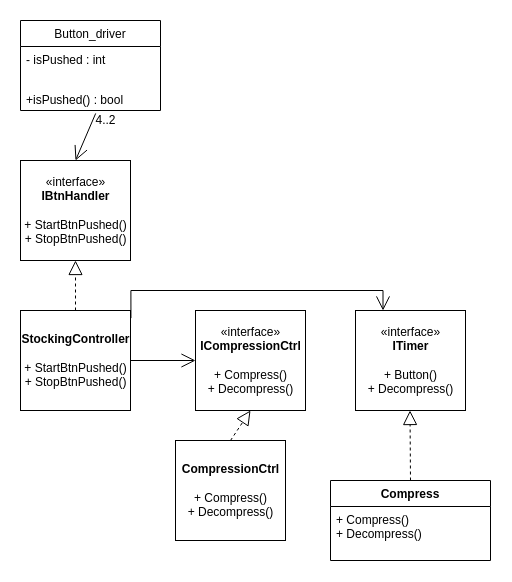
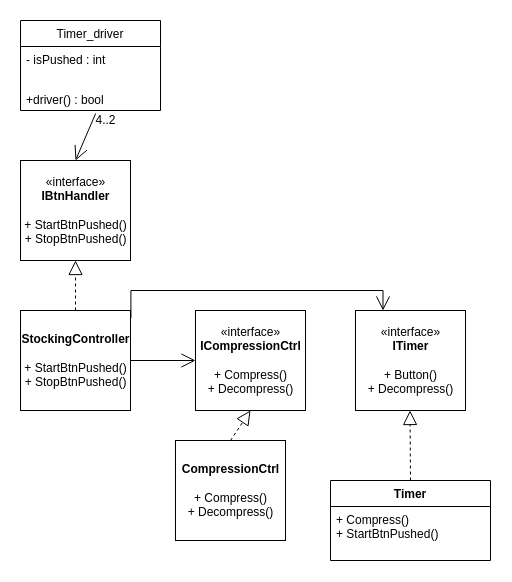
node "Button_driver": label "Button_driver" -> "Timer_driver"
node "+isPushed() : bool": label "+isPushed() : bool" -> "+driver() : bool"
node "Compress": label "Compress" -> "Timer"
node "+ Compress() + Decompress()": label "+ Compress() + Decompress()" -> "+ Compress() + StartBtnPushed()"
